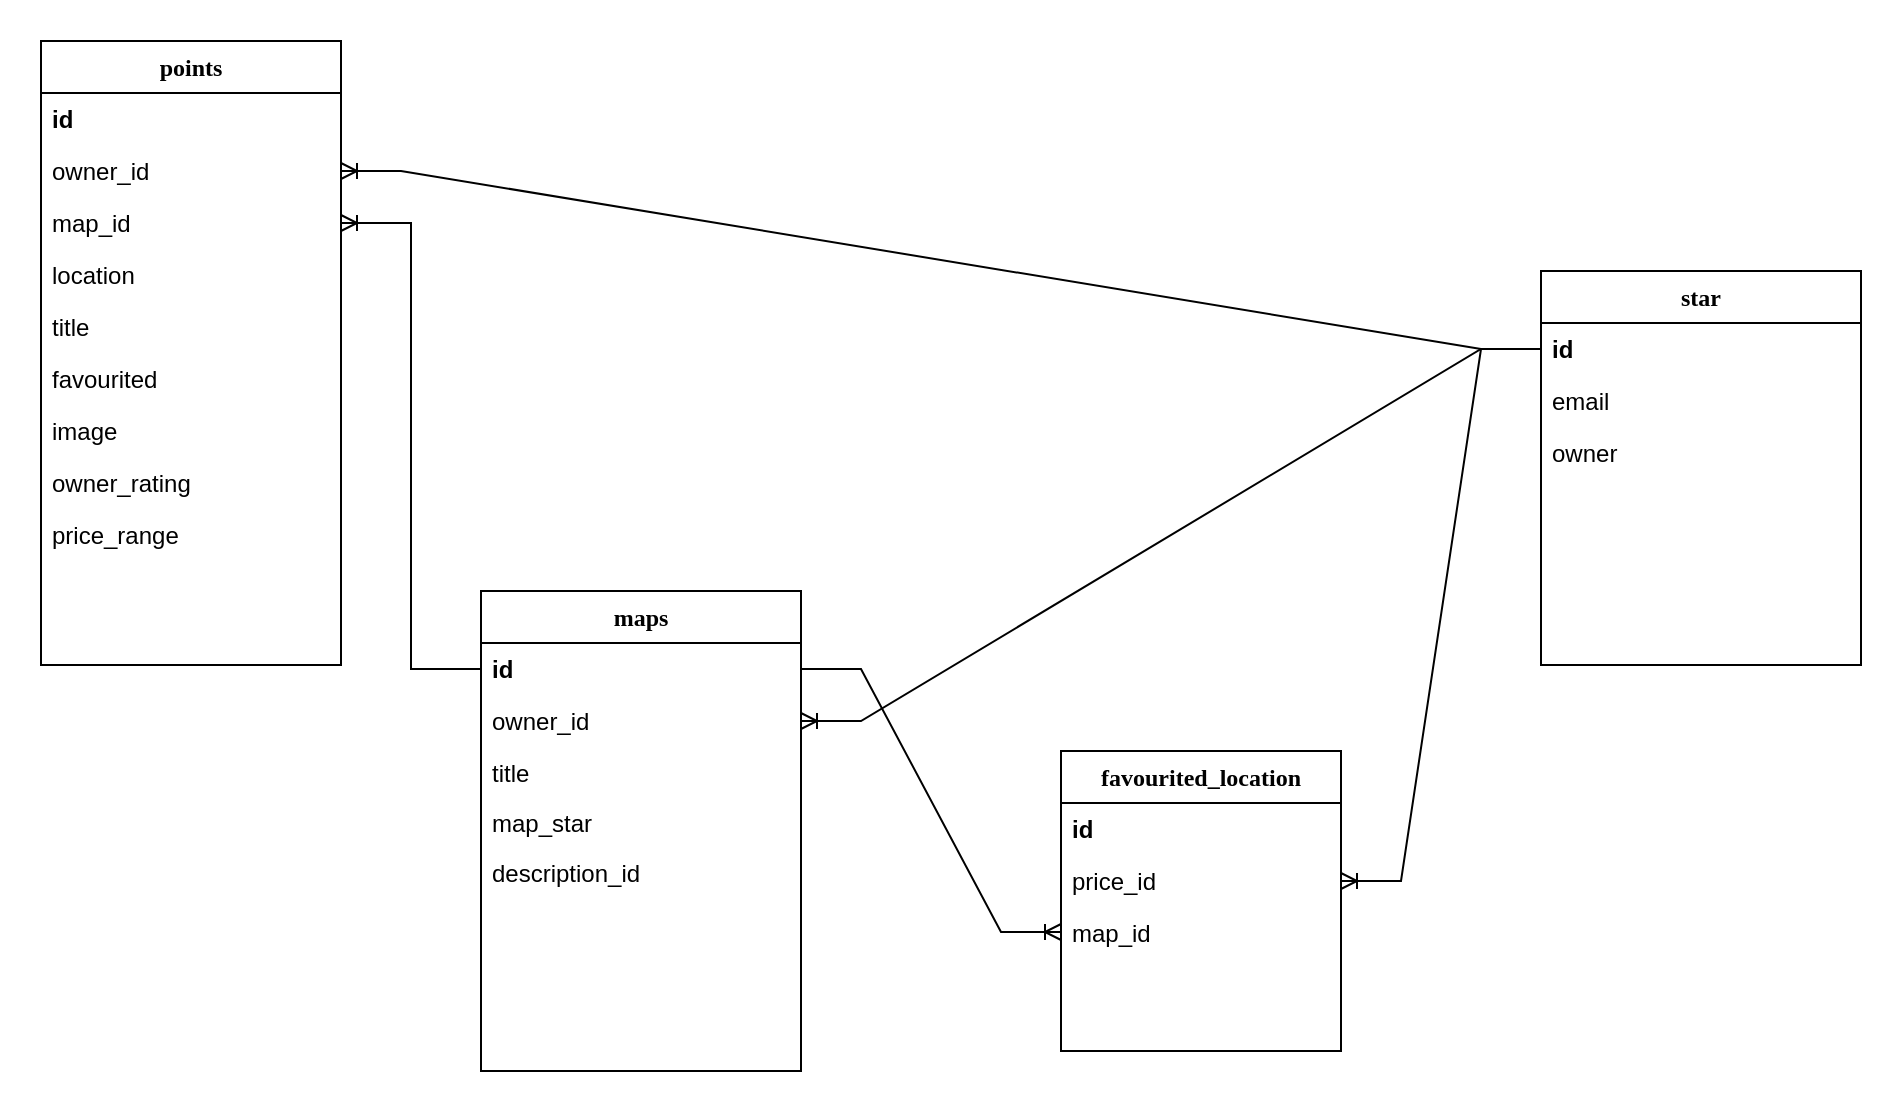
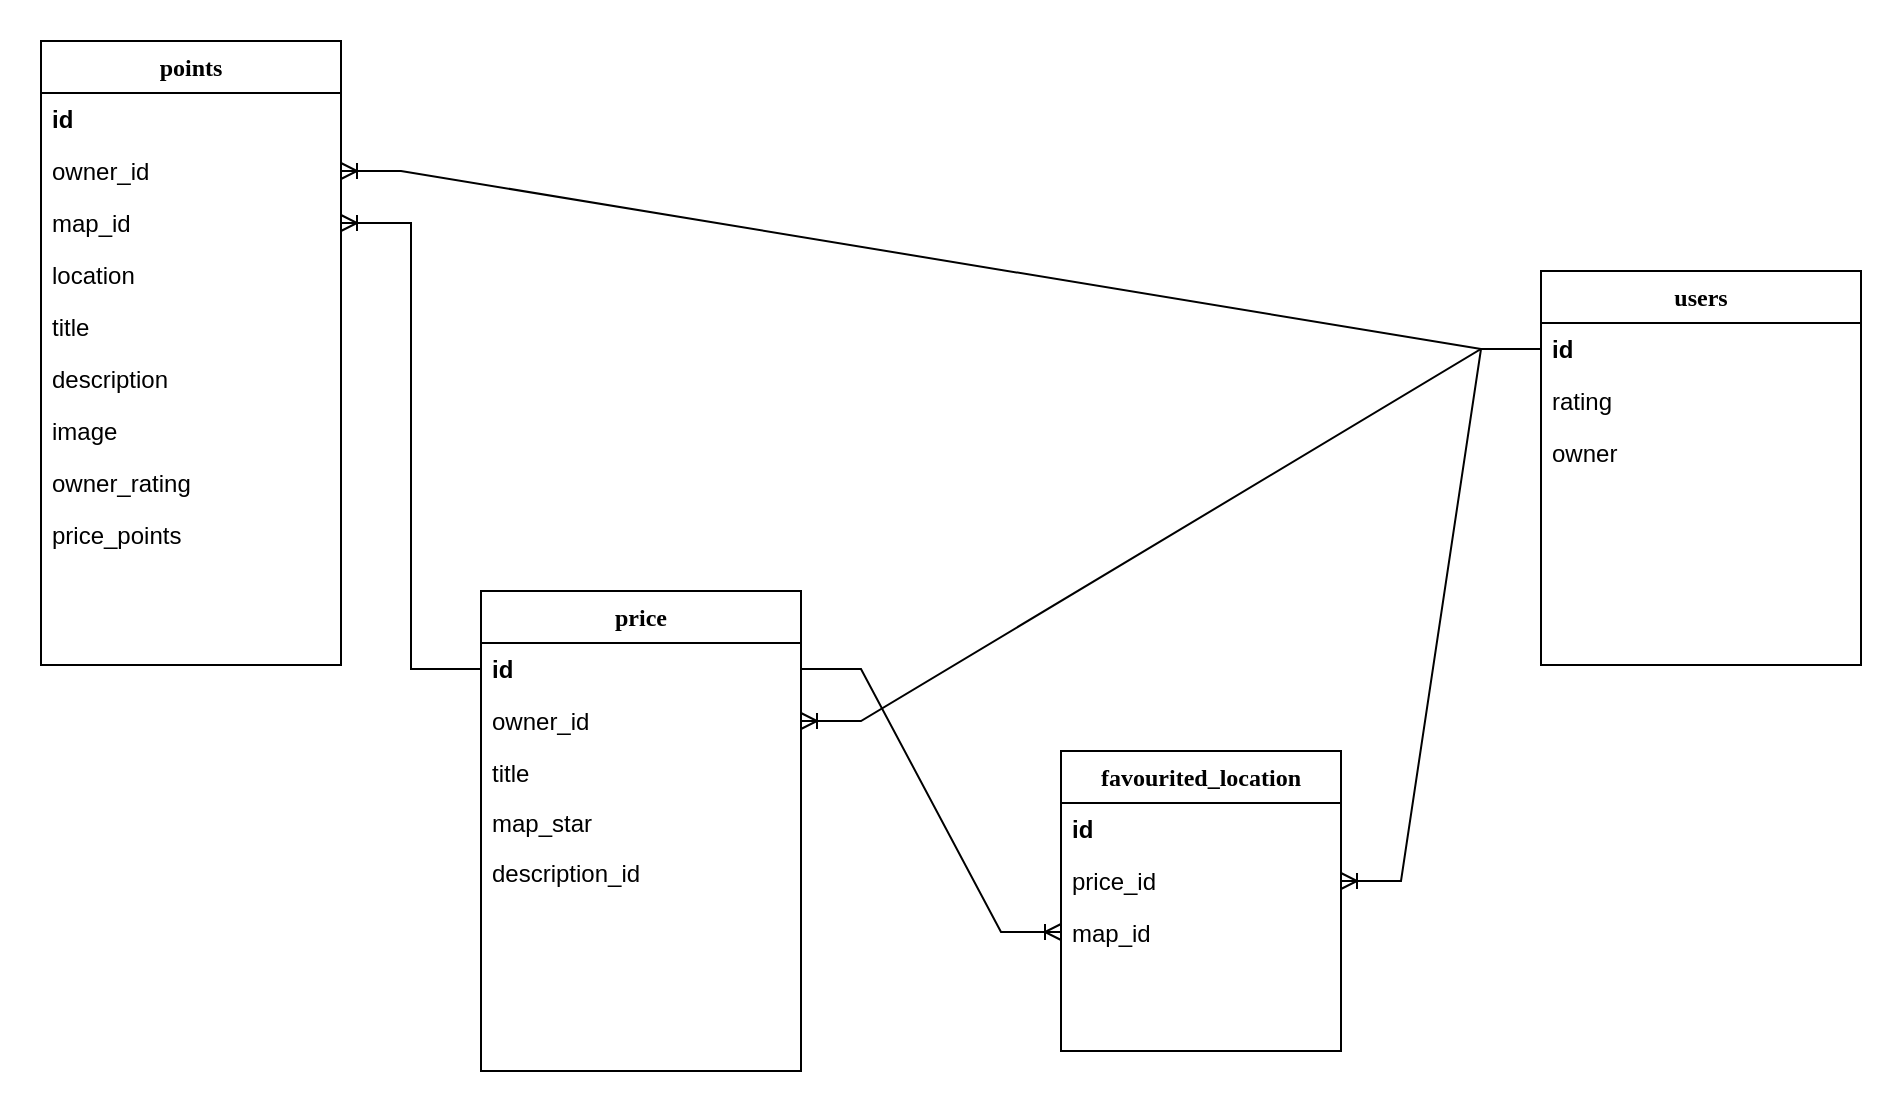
node "star": label "star" -> "users"
node "favourited": label "favourited" -> "description"
node "email": label "email" -> "rating"
node "price_range": label "price_range" -> "price_points"
node "maps": label "maps" -> "price"
